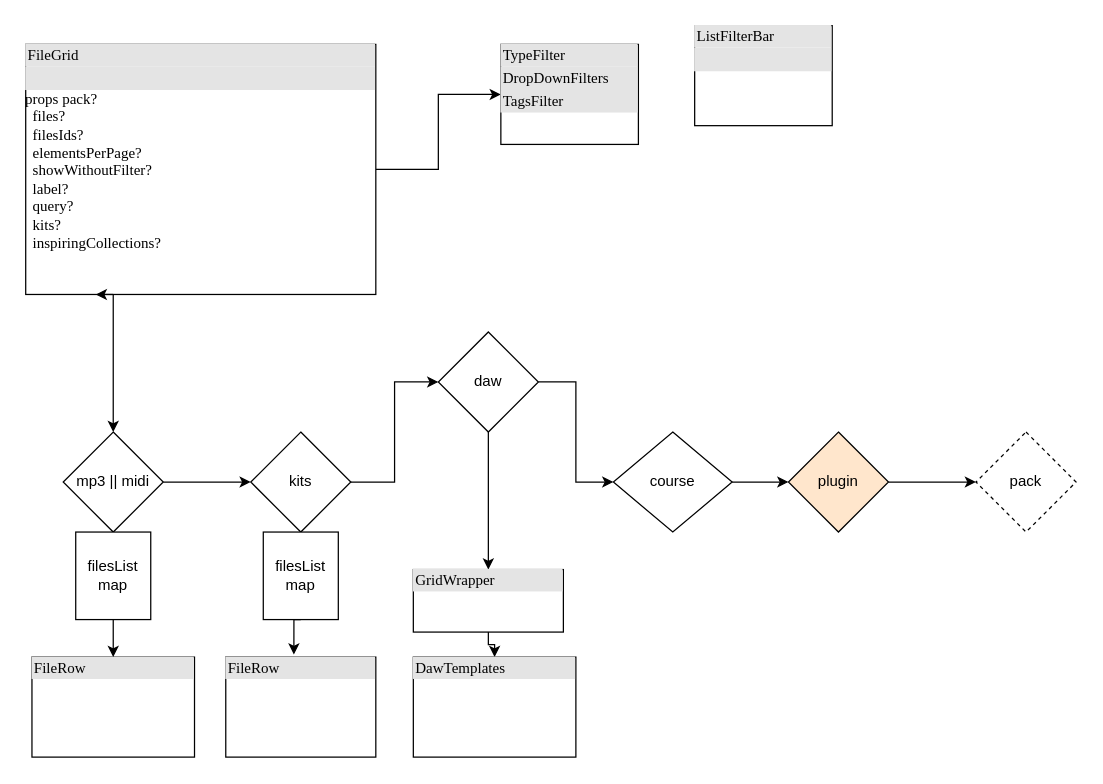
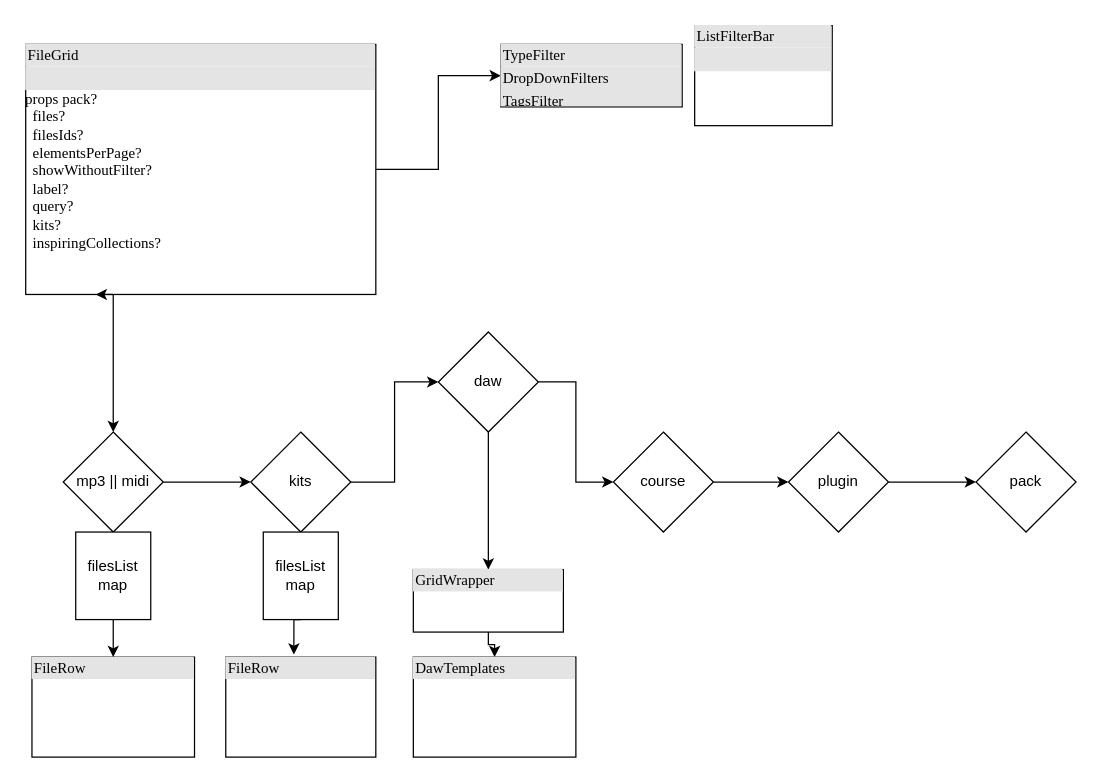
node "TypeFilter DropDownFilters TagsFilter": size 138x100 -> 181x63
node "course": size 119x100 -> 100x100
node "plugin": fillcolor #ffe6cc -> #ffffff
node "pack": style dashed -> solid
